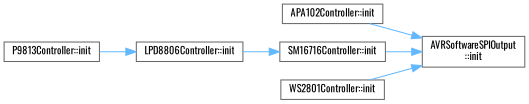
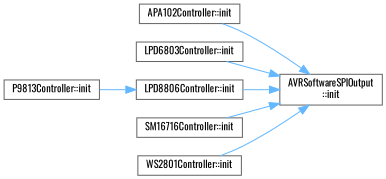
node "LPD6803Controller::init": added
edge "LPD8806Controller::init" -> "SM16716Controller::init": now "LPD8806Controller::init" -> "AVRSoftwareSPIOutput ::init"
